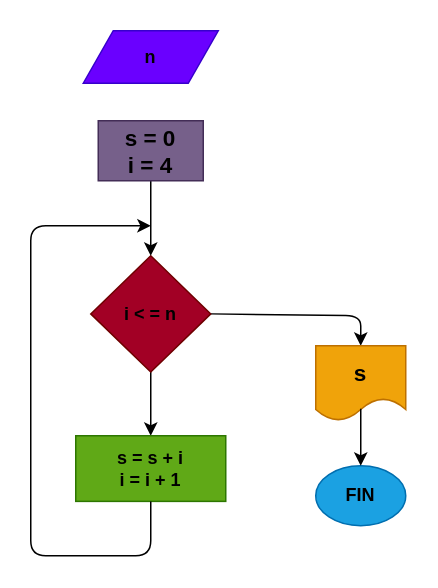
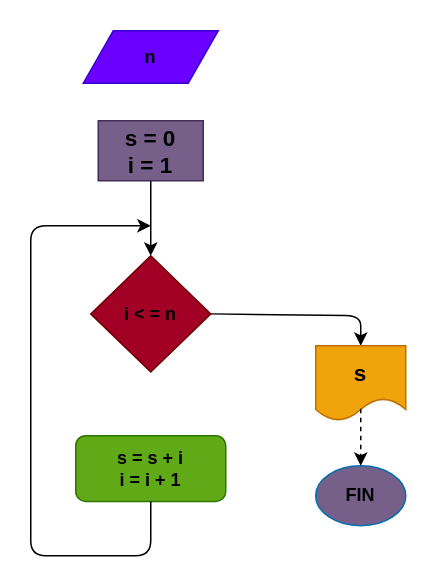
node "s = 0 i = 4": label "s = 0 i = 4" -> "s = 0 i = 1"
edge "i < = n" -> "s = s + i i = i + 1": removed
edge "s" -> "FIN": style solid -> dashed
node "s = s + i i = i + 1": shape rectangle -> rounded rectangle
node "FIN": fillcolor #1ba1e2 -> #76608a
